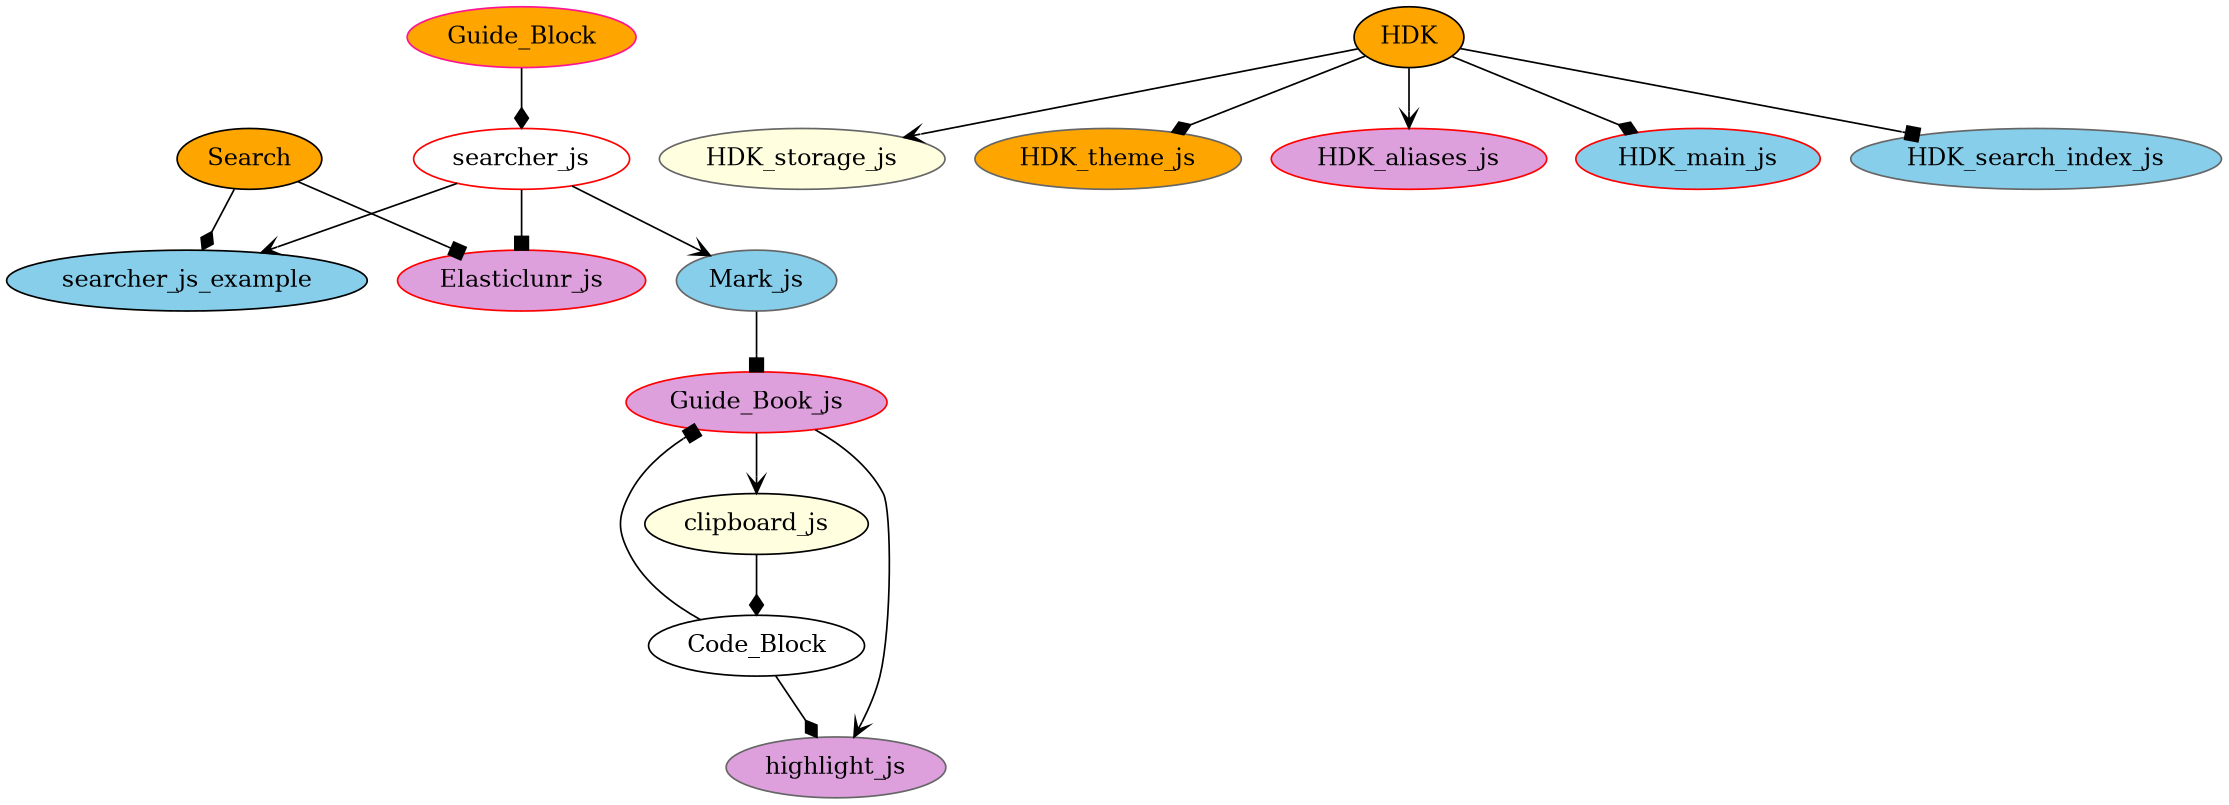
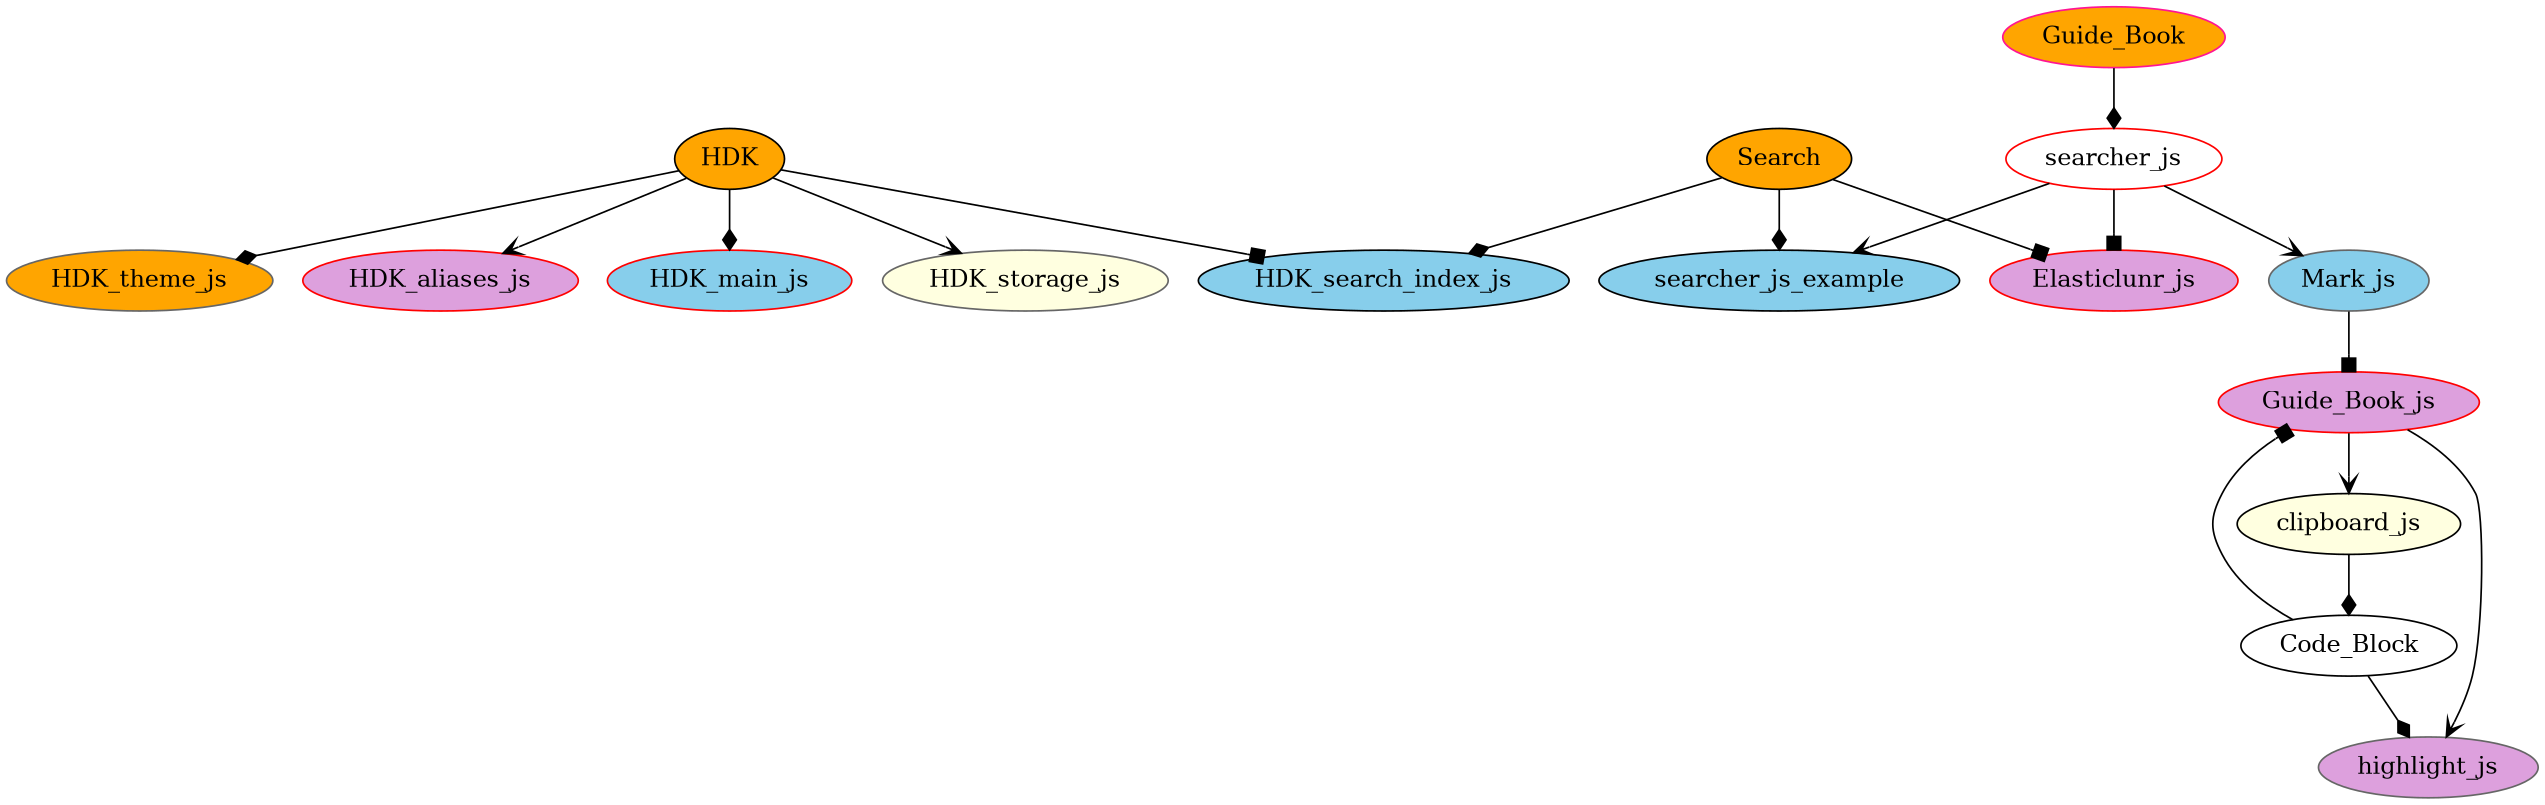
node "Guide_Block": label "Guide_Block" -> "Guide_Book"
node "HDK_search_index_js": color gray40 -> black
edge "Search" -> "HDK_search_index_js": added
